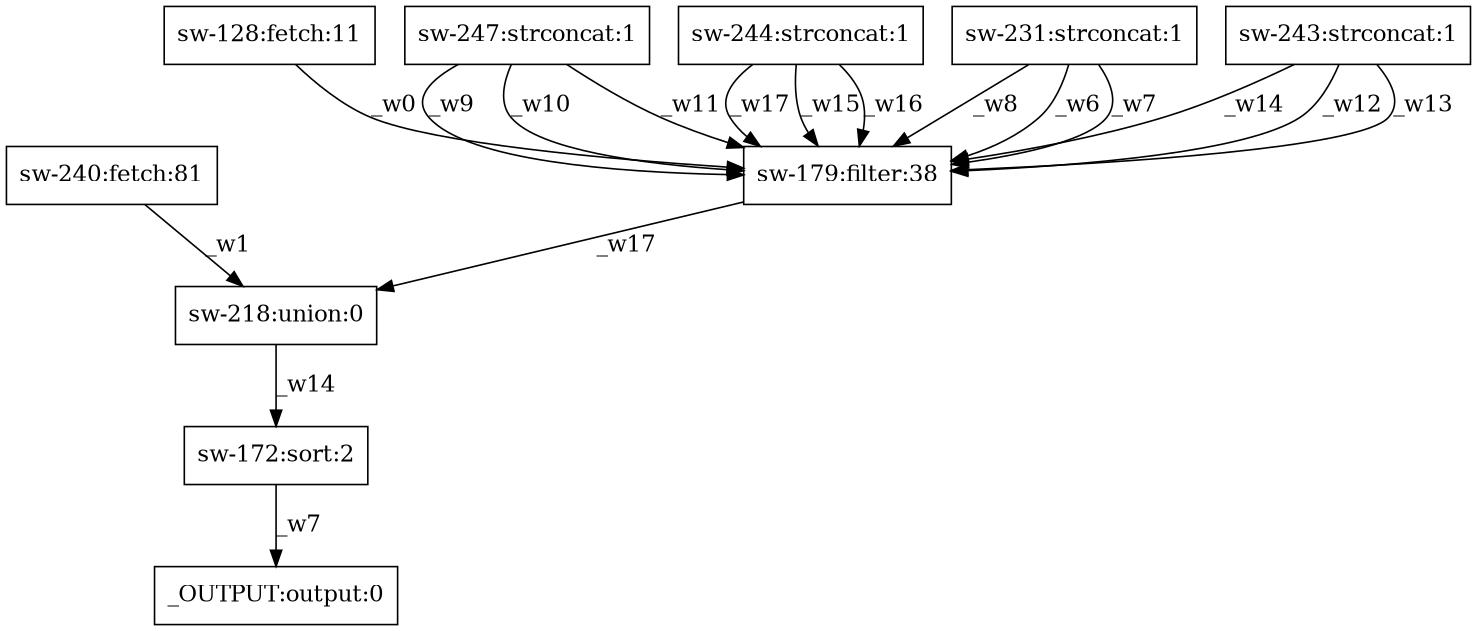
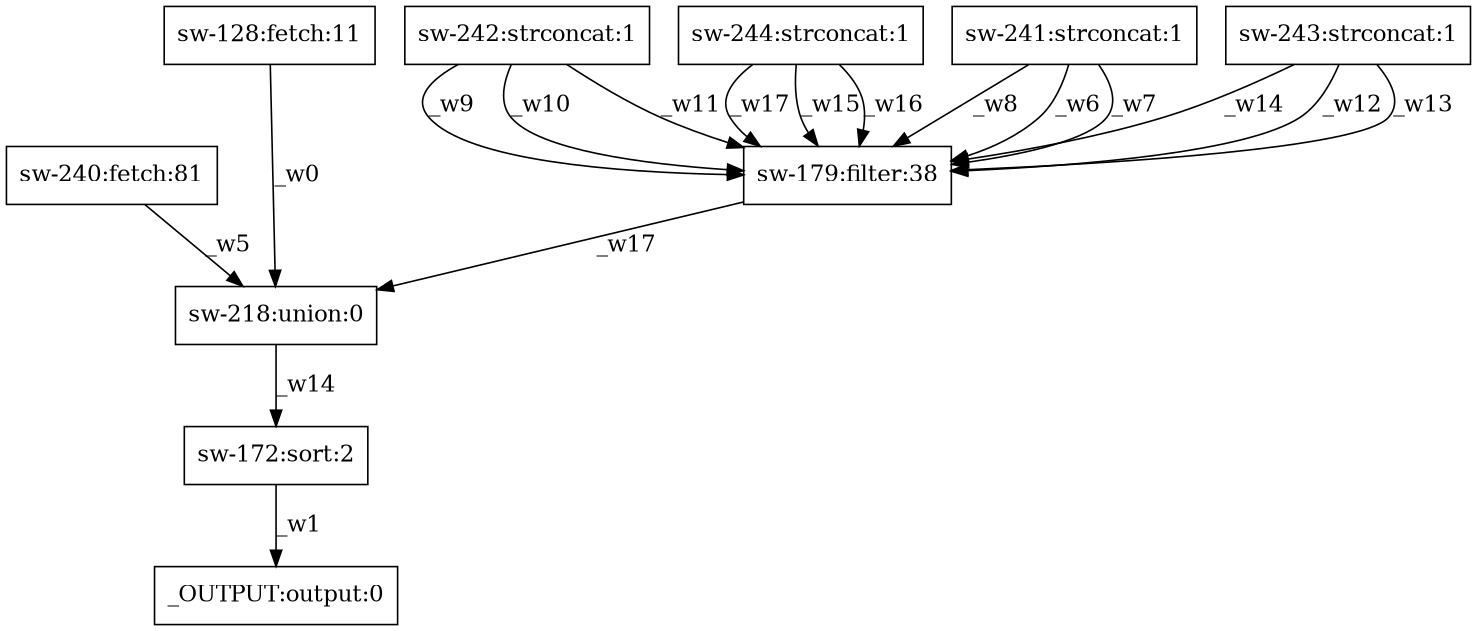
node "sw-247:strconcat:1": label "sw-247:strconcat:1" -> "sw-242:strconcat:1"
node "sw-231:strconcat:1": label "sw-231:strconcat:1" -> "sw-241:strconcat:1"
edge "sw-128:fetch:11" -> "sw-179:filter:38": now "sw-128:fetch:11" -> "sw-218:union:0"
edge "sw-240:fetch:81" -> "sw-218:union:0": label "_w1" -> "_w5"
edge "sw-172:sort:2" -> "_OUTPUT:output:0": label "_w7" -> "_w1"
